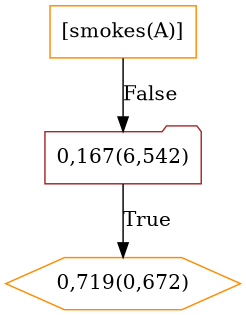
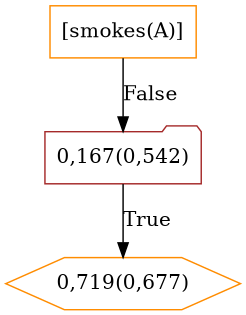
node "0,167(6,542)": label "0,167(6,542)" -> "0,167(0,542)"
node "0,719(0,672)": label "0,719(0,672)" -> "0,719(0,677)"
